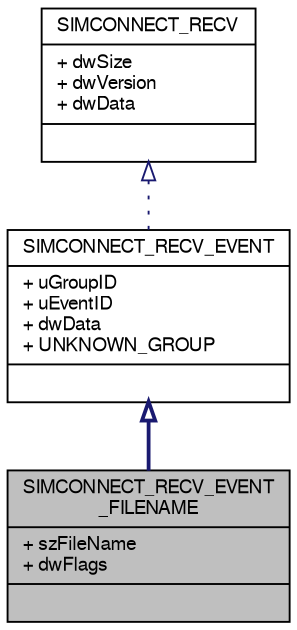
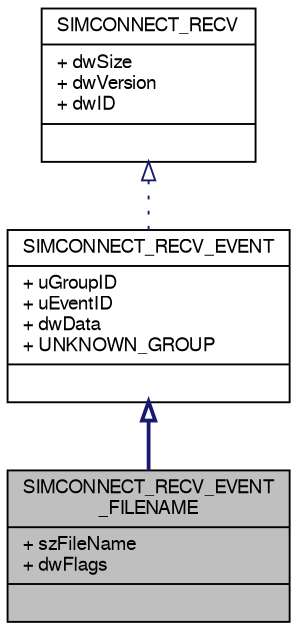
node "SIMCONNECT_RECV": text "+ dwData" -> "+ dwID"
